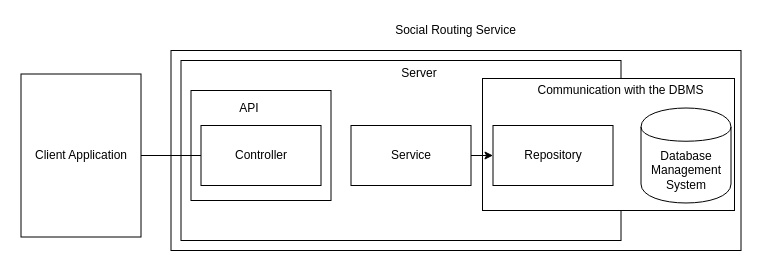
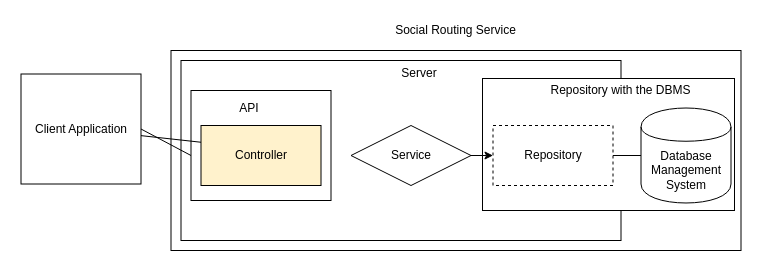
node "Communication with the DBMS": label "Communication with the DBMS" -> "Repository with the DBMS"
node "Client Application": size 120x163 -> 120x110
node "Controller": fillcolor #ffffff -> #fff2cc
node "Service": shape rectangle -> diamond
node "Repository": style solid -> dashed
edge "Repository" -- "Database Management System": added
